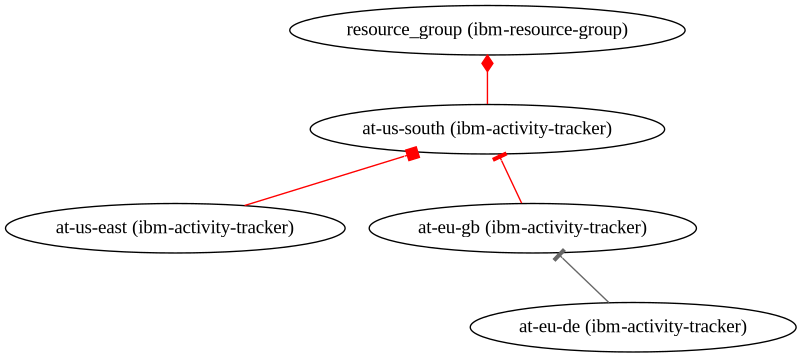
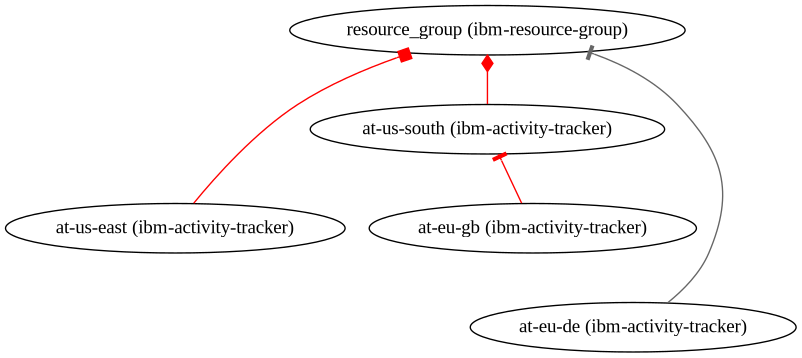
edge "at-us-east (ibm-activity-tracker)" -> "at-us-south (ibm-activity-tracker)": now "at-us-east (ibm-activity-tracker)" -> "resource_group (ibm-resource-group)"
edge "at-eu-de (ibm-activity-tracker)" -> "at-eu-gb (ibm-activity-tracker)": now "at-eu-de (ibm-activity-tracker)" -> "resource_group (ibm-resource-group)"
